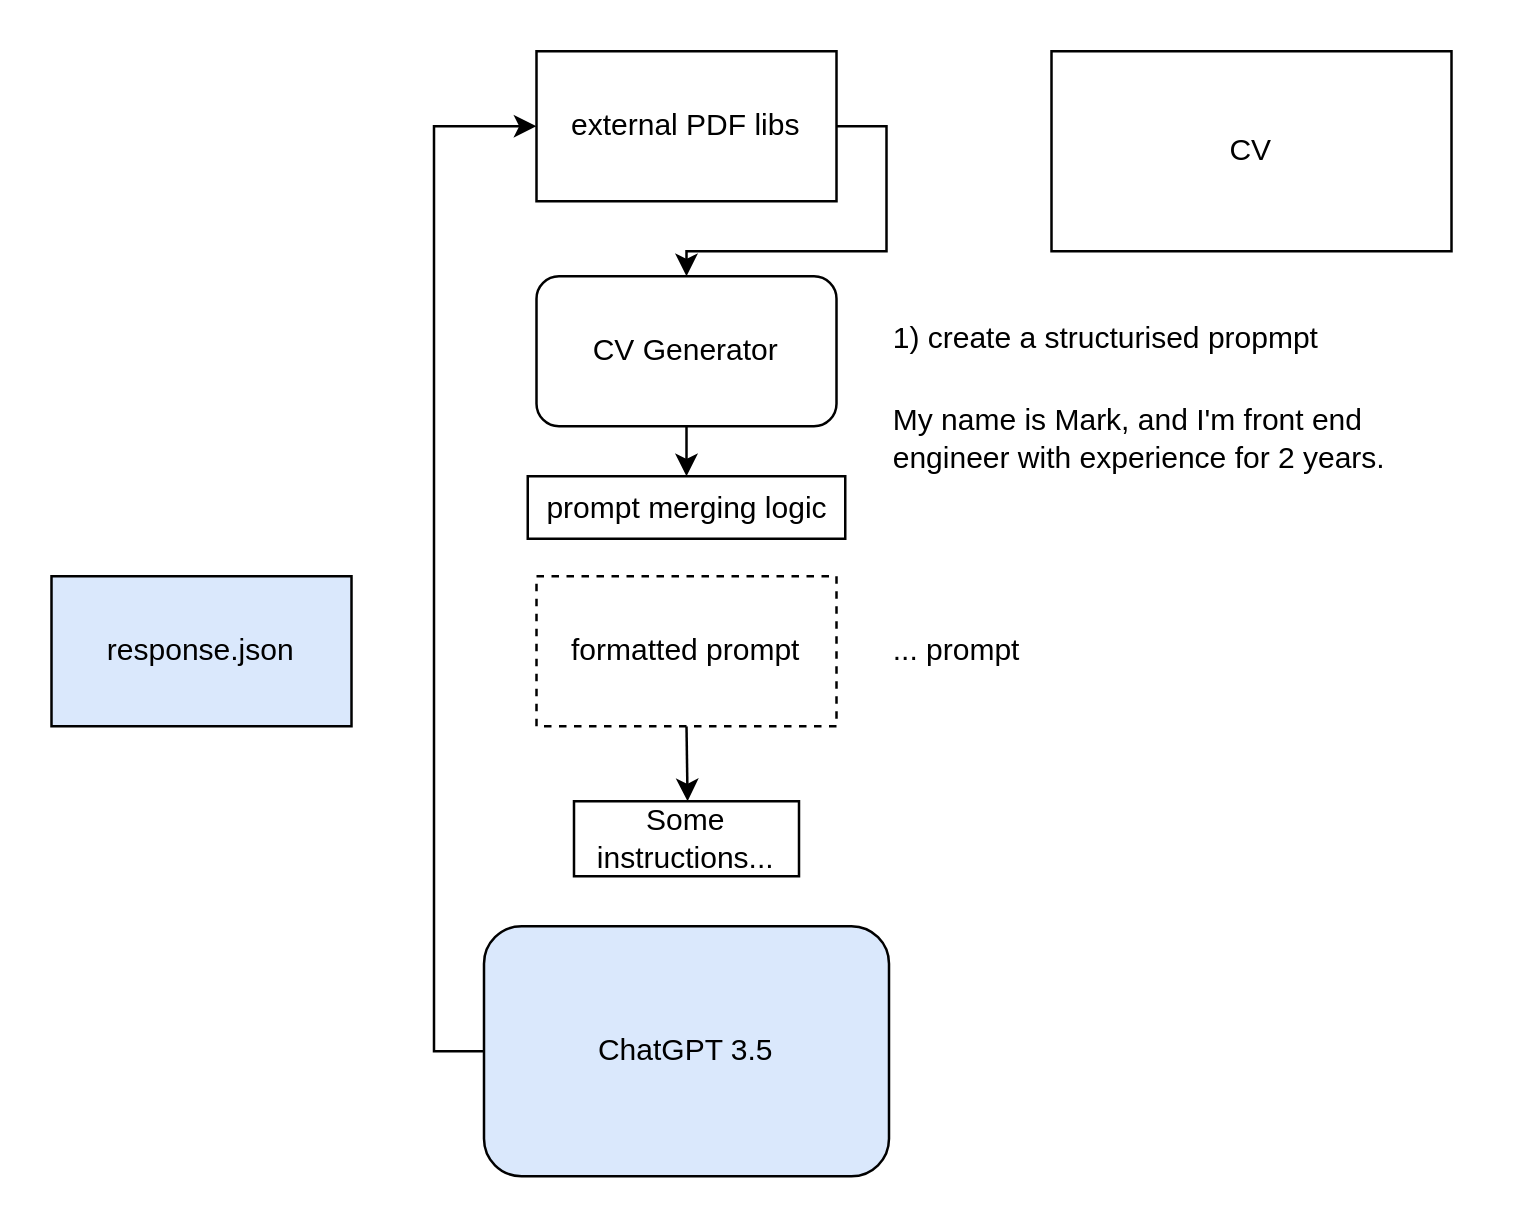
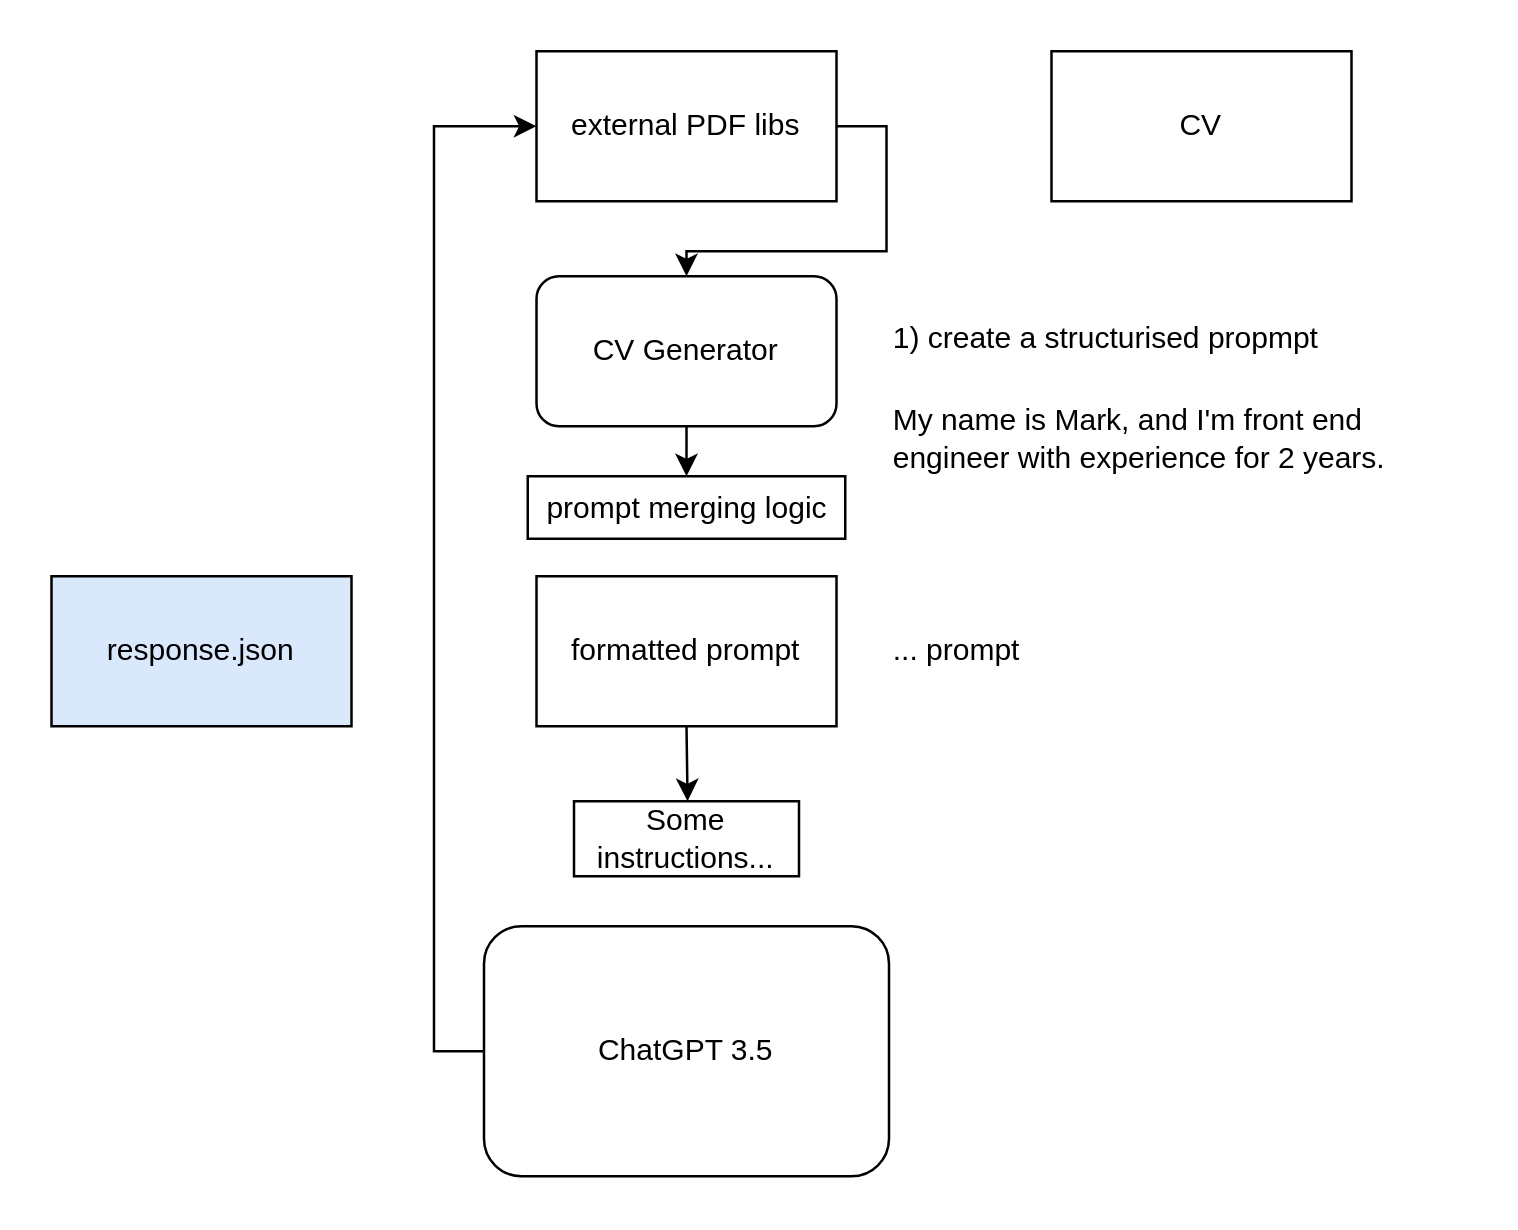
node "CV": size 400x200 -> 300x150
node "formatted prompt": style dashed -> solid
node "ChatGPT 3.5": fillcolor #dae8fc -> #ffffff
